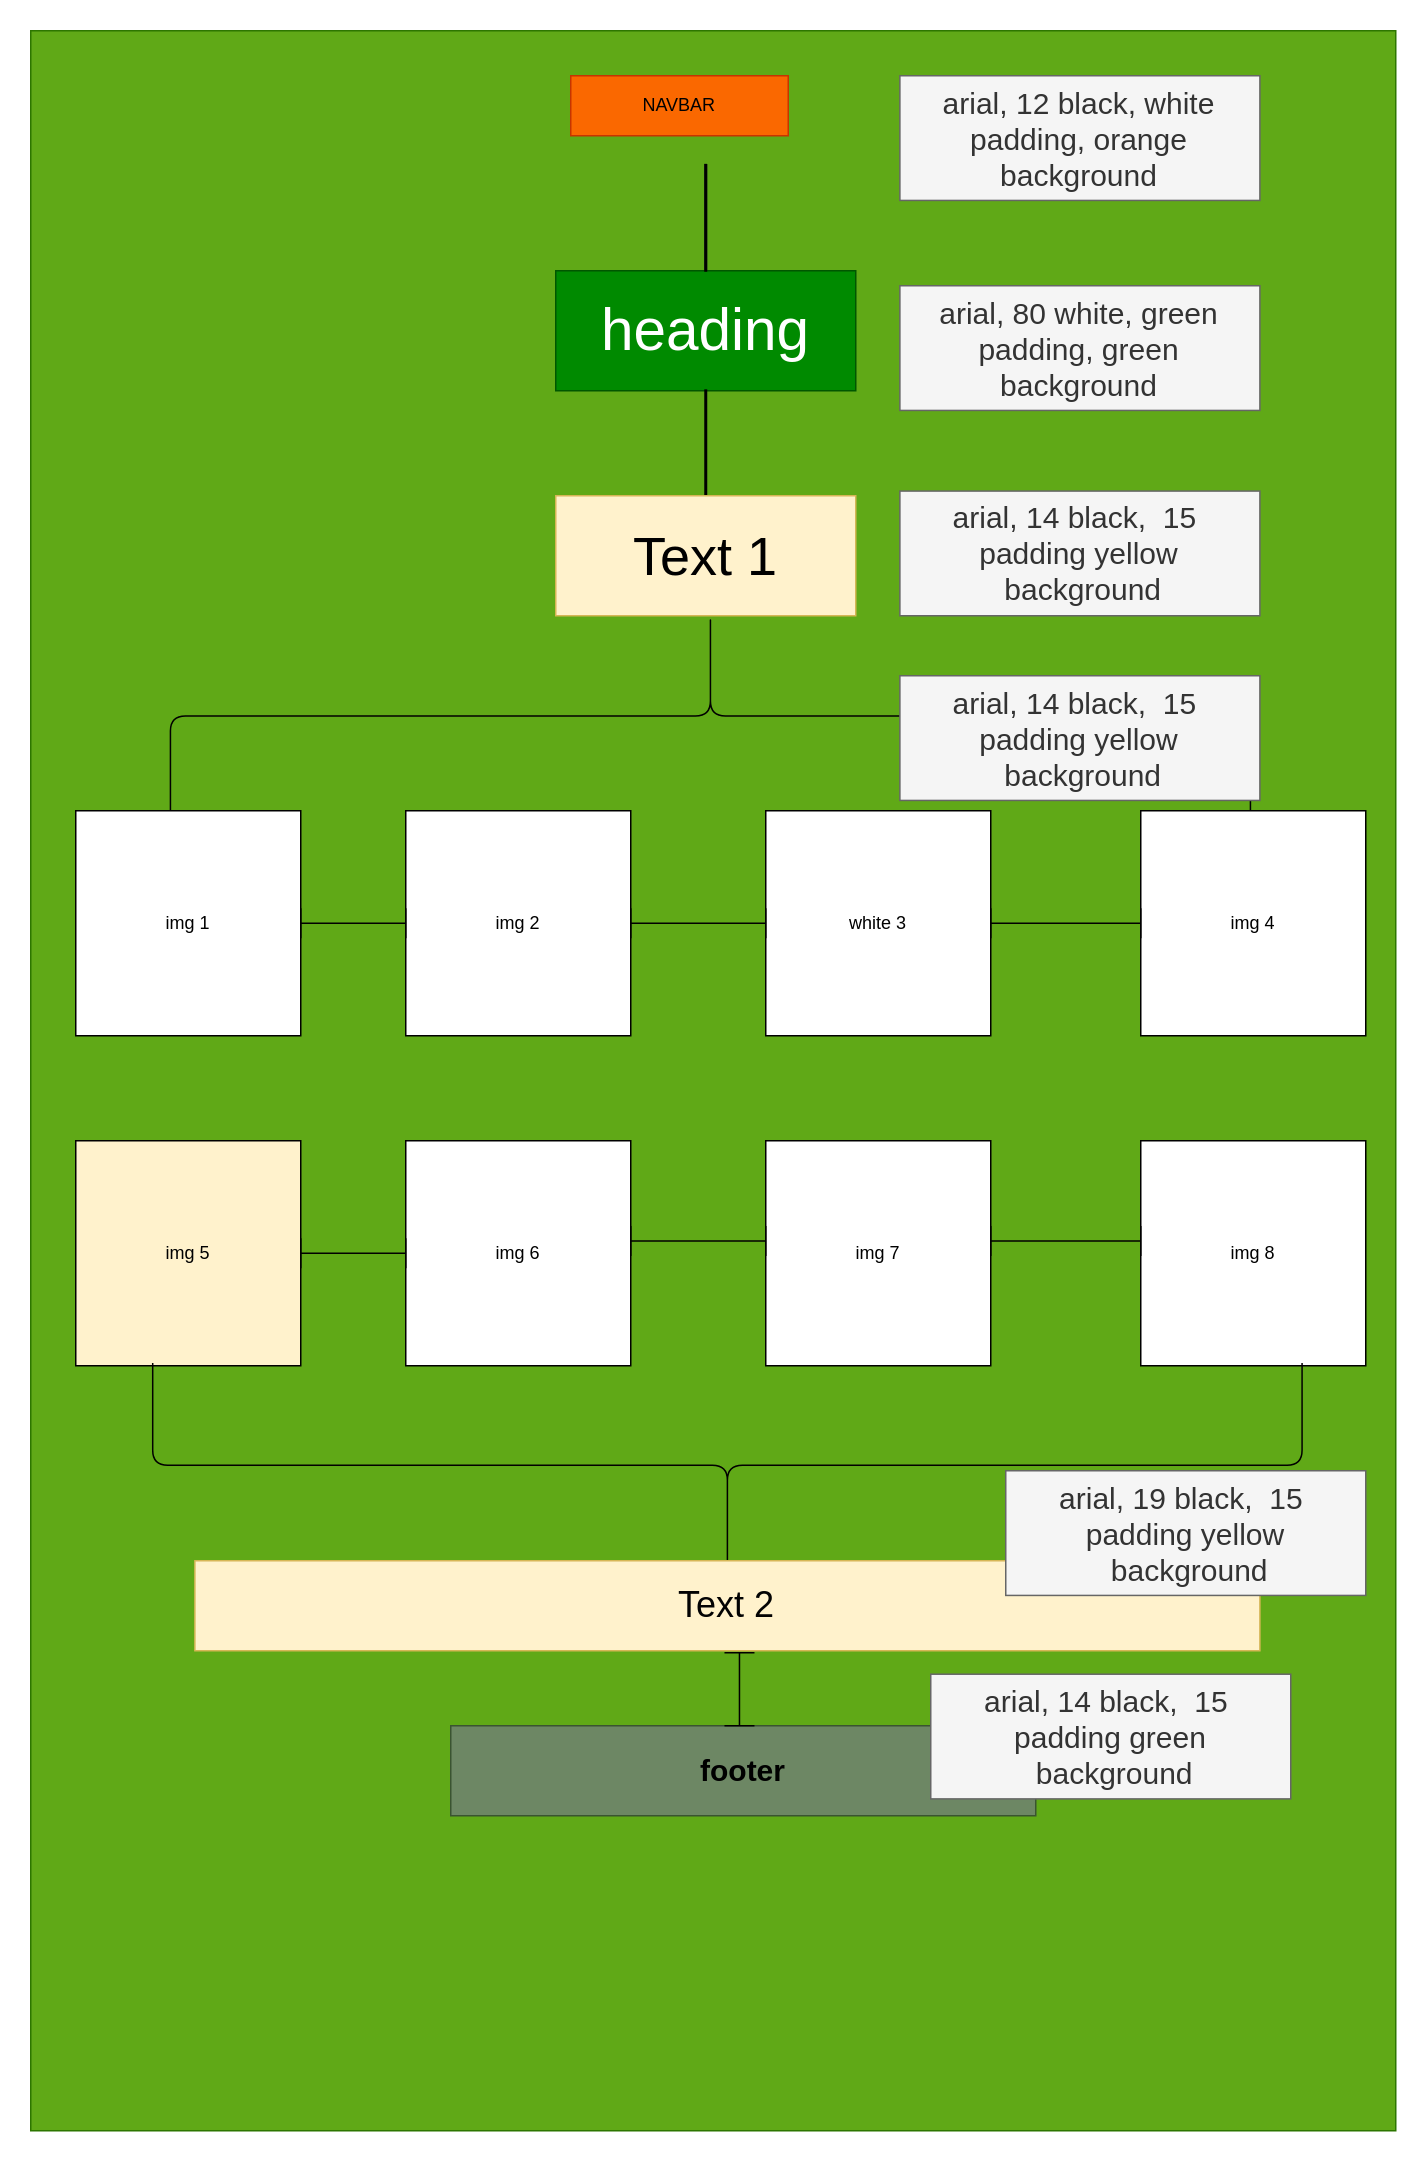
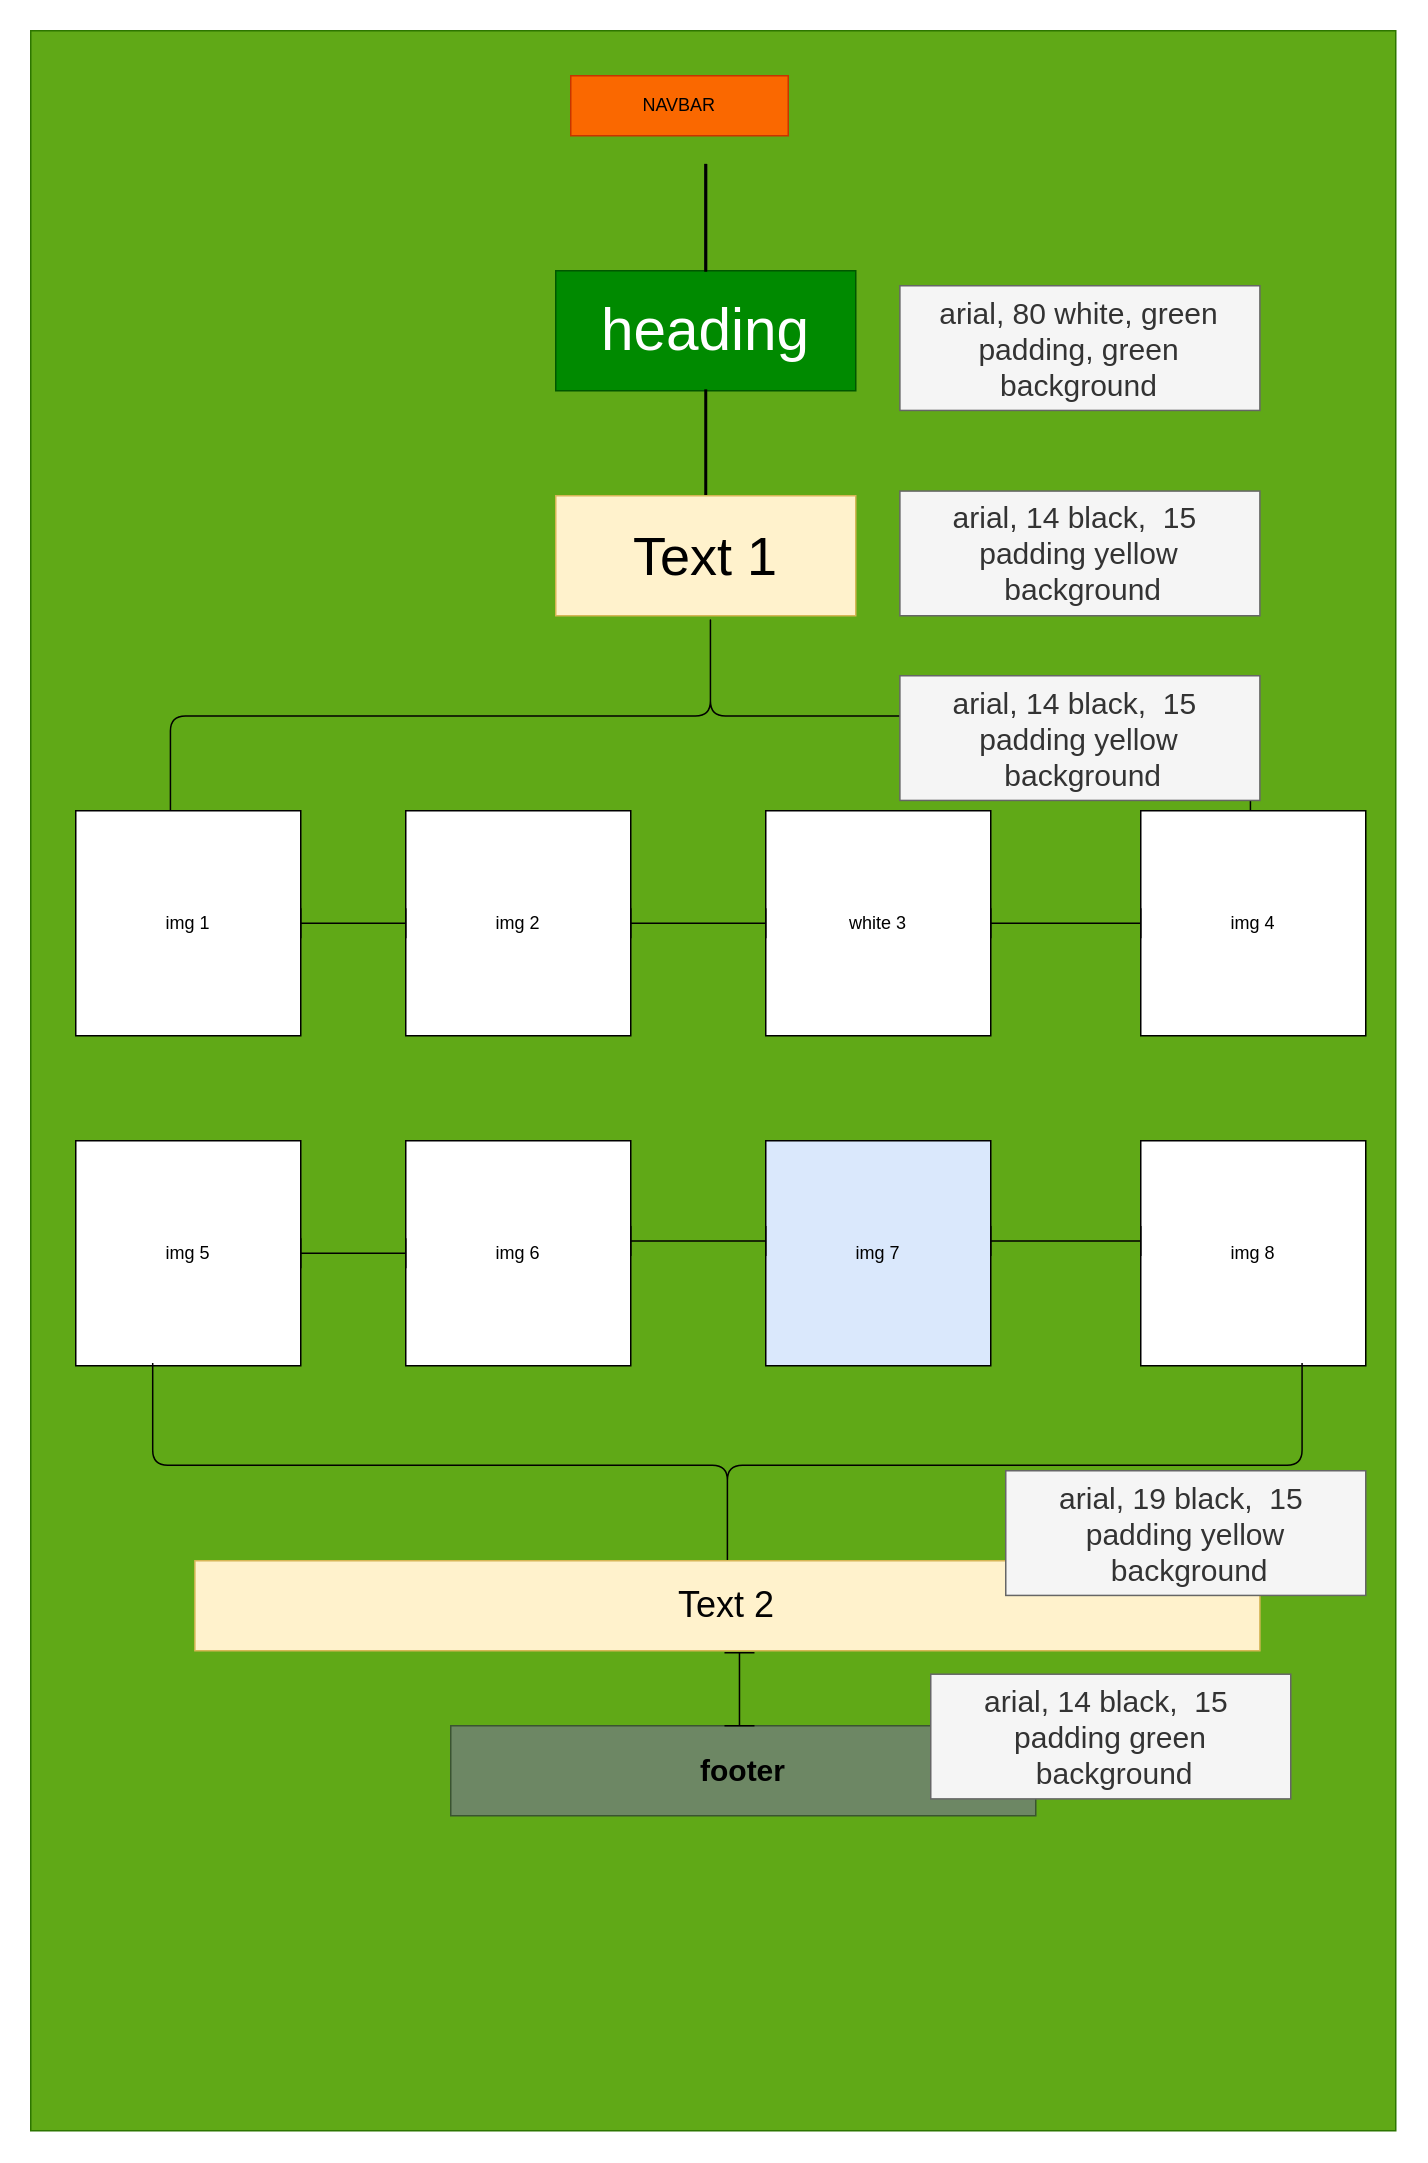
node "arial, 12 black, white padding, orange background": removed
node "img 5": fillcolor #fff2cc -> #ffffff
node "img 7": fillcolor #ffffff -> #dae8fc
